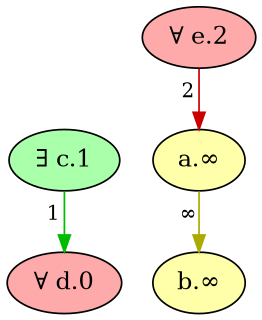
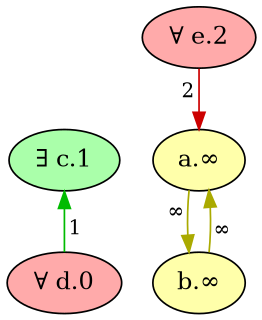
edge "∃ c.1" -> "∀ d.0": reversed
edge "b.∞" -> "a.∞": added
